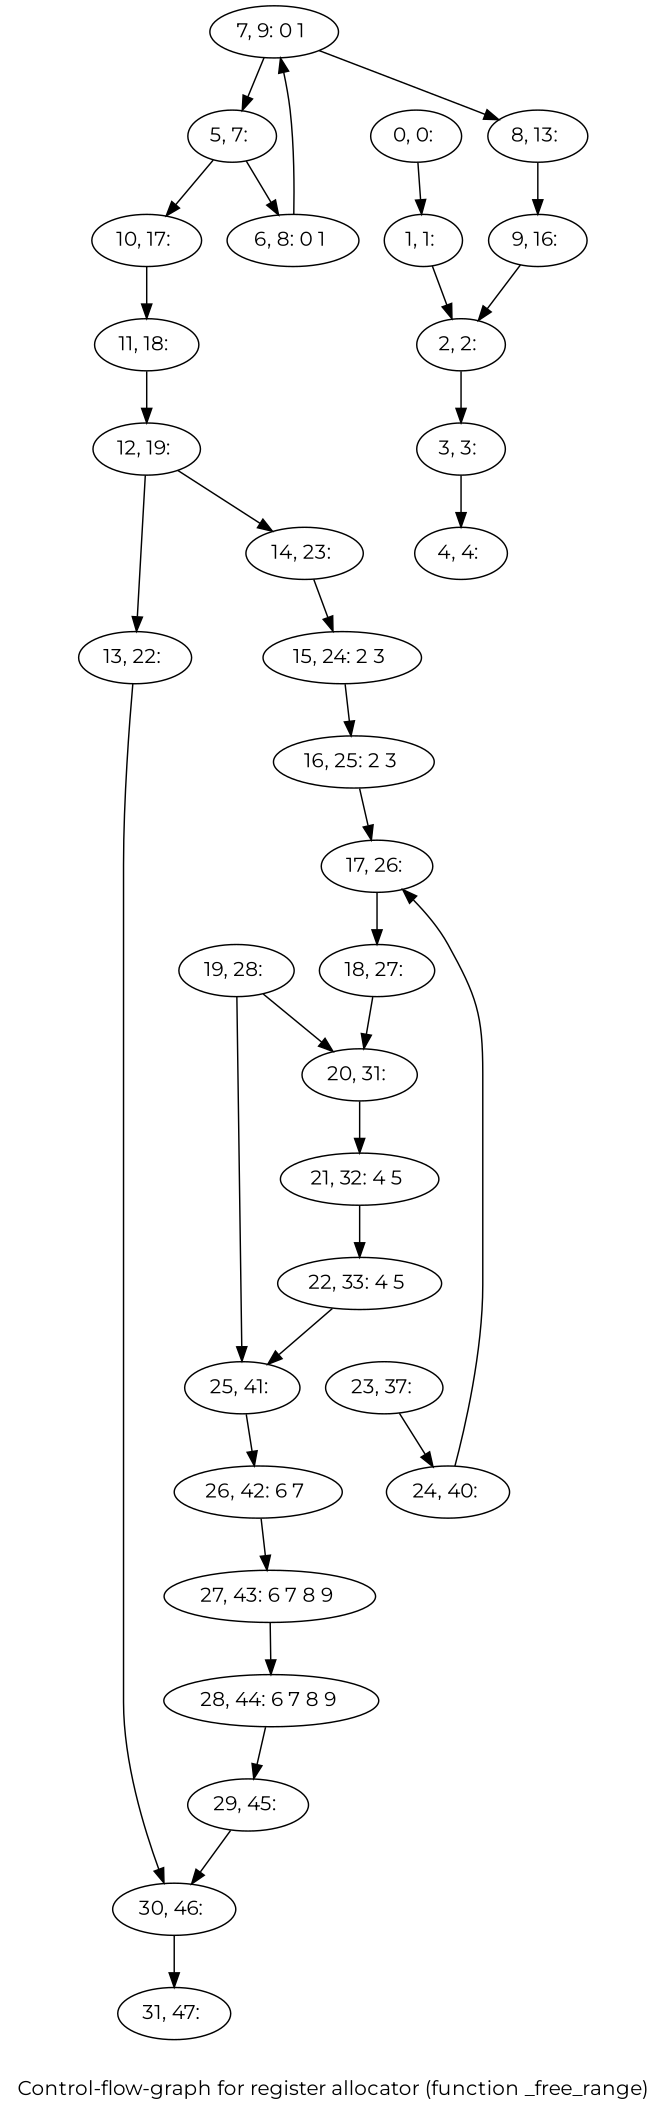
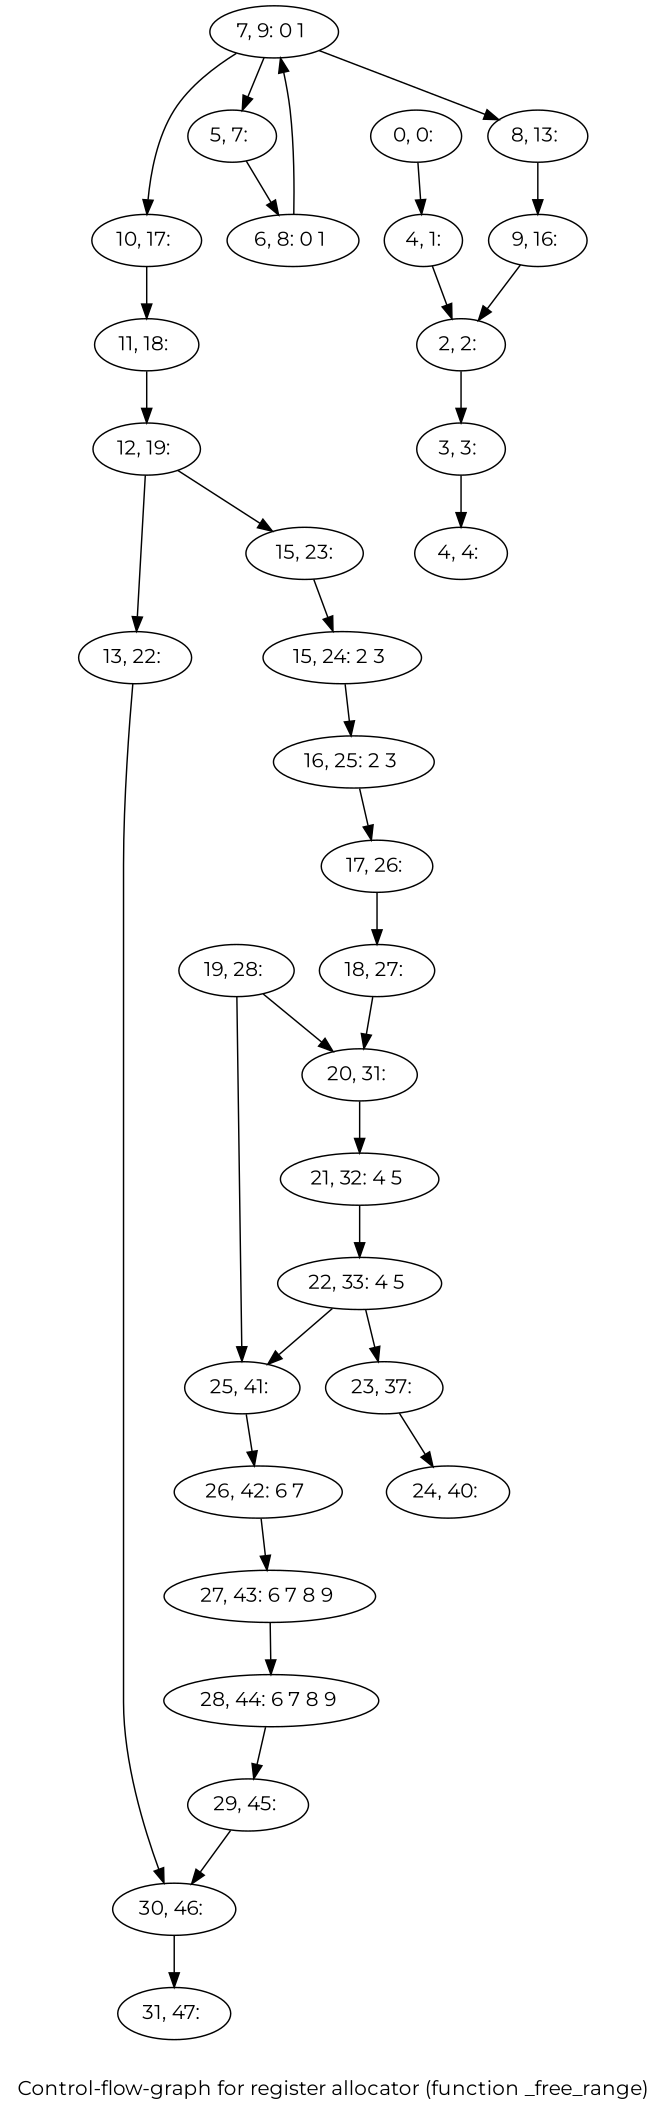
edge "5, 7:" -> "10, 17:": now "7, 9: 0 1" -> "10, 17:"
node "1, 1:": label "1, 1:" -> "4, 1:"
node "14, 23:": label "14, 23:" -> "15, 23:"
edge "24, 40:" -> "17, 26:": removed
edge "22, 33: 4 5" -> "23, 37:": added
